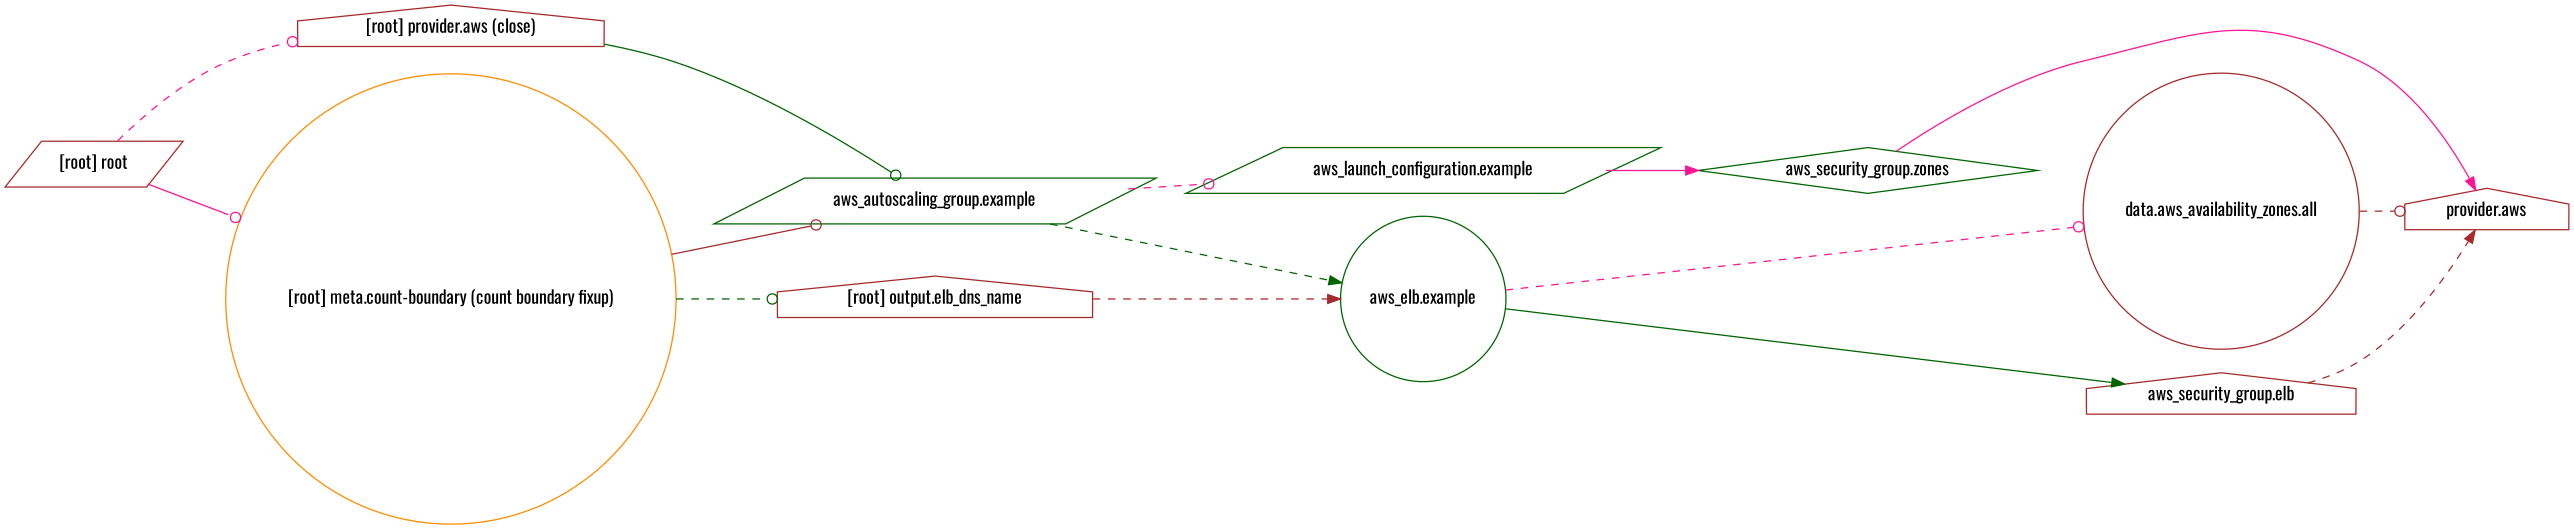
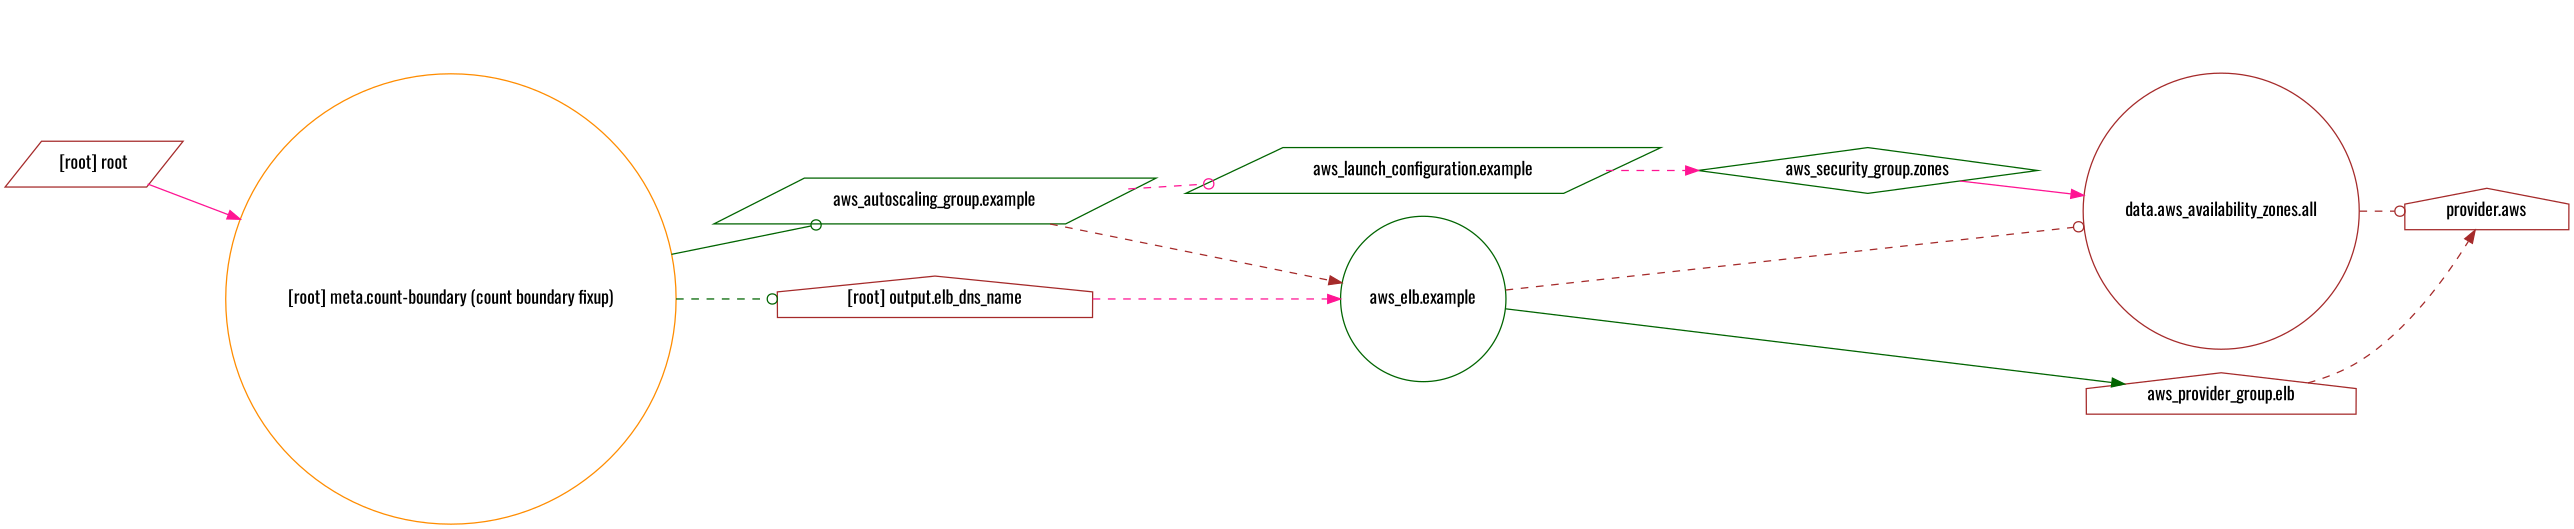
node "[root] provider.aws (close)": removed
edge "aws_security_group.zones" -> "provider.aws": now "aws_security_group.zones" -> "data.aws_availability_zones.all"
edge "aws_launch_configuration.example" -> "aws_security_group.zones": style solid -> dashed
edge "[root] root" -> "[root] meta.count-boundary (count boundary fixup)": arrowhead odot -> normal
edge "[root] meta.count-boundary (count boundary fixup)" -> "aws_autoscaling_group.example": color brown -> darkgreen
edge "aws_autoscaling_group.example" -> "aws_elb.example": color darkgreen -> brown
edge "aws_elb.example" -> "data.aws_availability_zones.all": color deeppink -> brown
edge "[root] output.elb_dns_name" -> "aws_elb.example": color brown -> deeppink
node "aws_security_group.elb": label "aws_security_group.elb" -> "aws_provider_group.elb"
